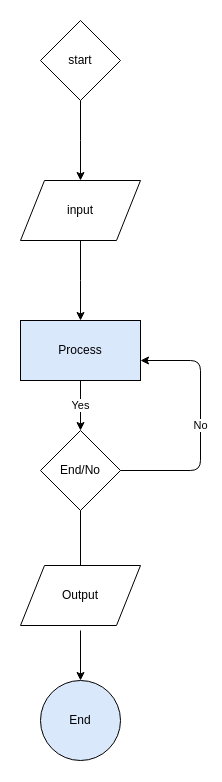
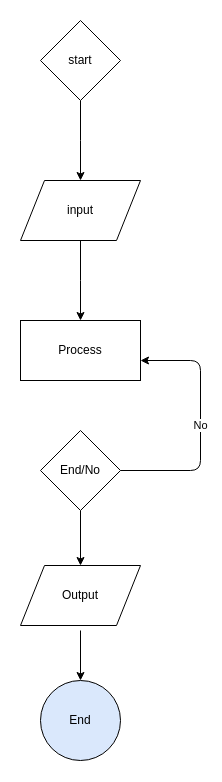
node "Process": fillcolor #dae8fc -> #ffffff
edge "Process" -> "End/No": removed, label "Yes"
edge "End/No" -- "Output": arrowhead none -> classic
